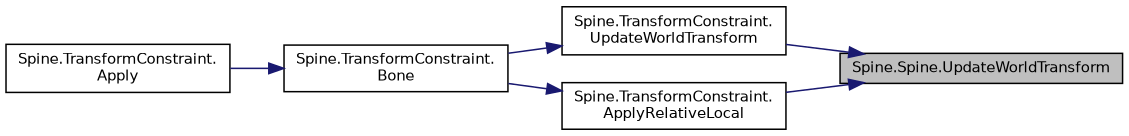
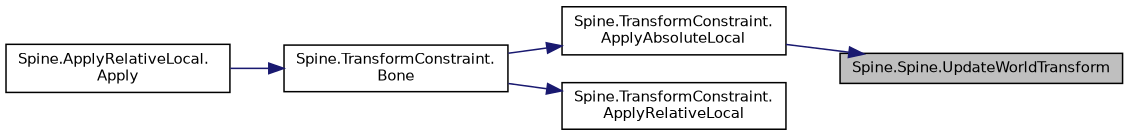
node "Spine.TransformConstraint. UpdateWorldTransform": label "Spine.TransformConstraint. UpdateWorldTransform" -> "Spine.TransformConstraint. ApplyAbsoluteLocal"
node "Spine.TransformConstraint. Apply": label "Spine.TransformConstraint. Apply" -> "Spine.ApplyRelativeLocal. Apply"
edge "Spine.TransformConstraint. ApplyRelativeLocal" -> "Spine.Spine.UpdateWorldTransform": removed
